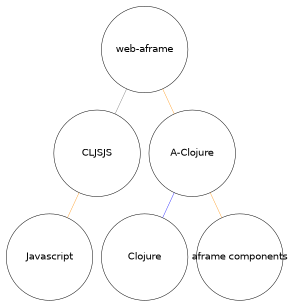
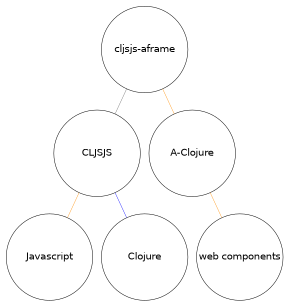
node "web-aframe": label "web-aframe" -> "cljsjs-aframe"
edge "A-Clojure" -- "Clojure": now "CLJSJS" -- "Clojure"
node "aframe components": label "aframe components" -> "web components"
